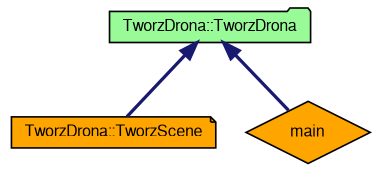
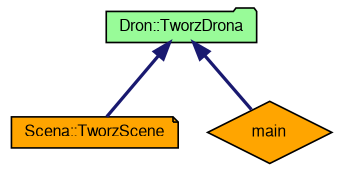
node "TworzDrona::TworzDrona": label "TworzDrona::TworzDrona" -> "Dron::TworzDrona"
node "TworzDrona::TworzScene": label "TworzDrona::TworzScene" -> "Scena::TworzScene"
